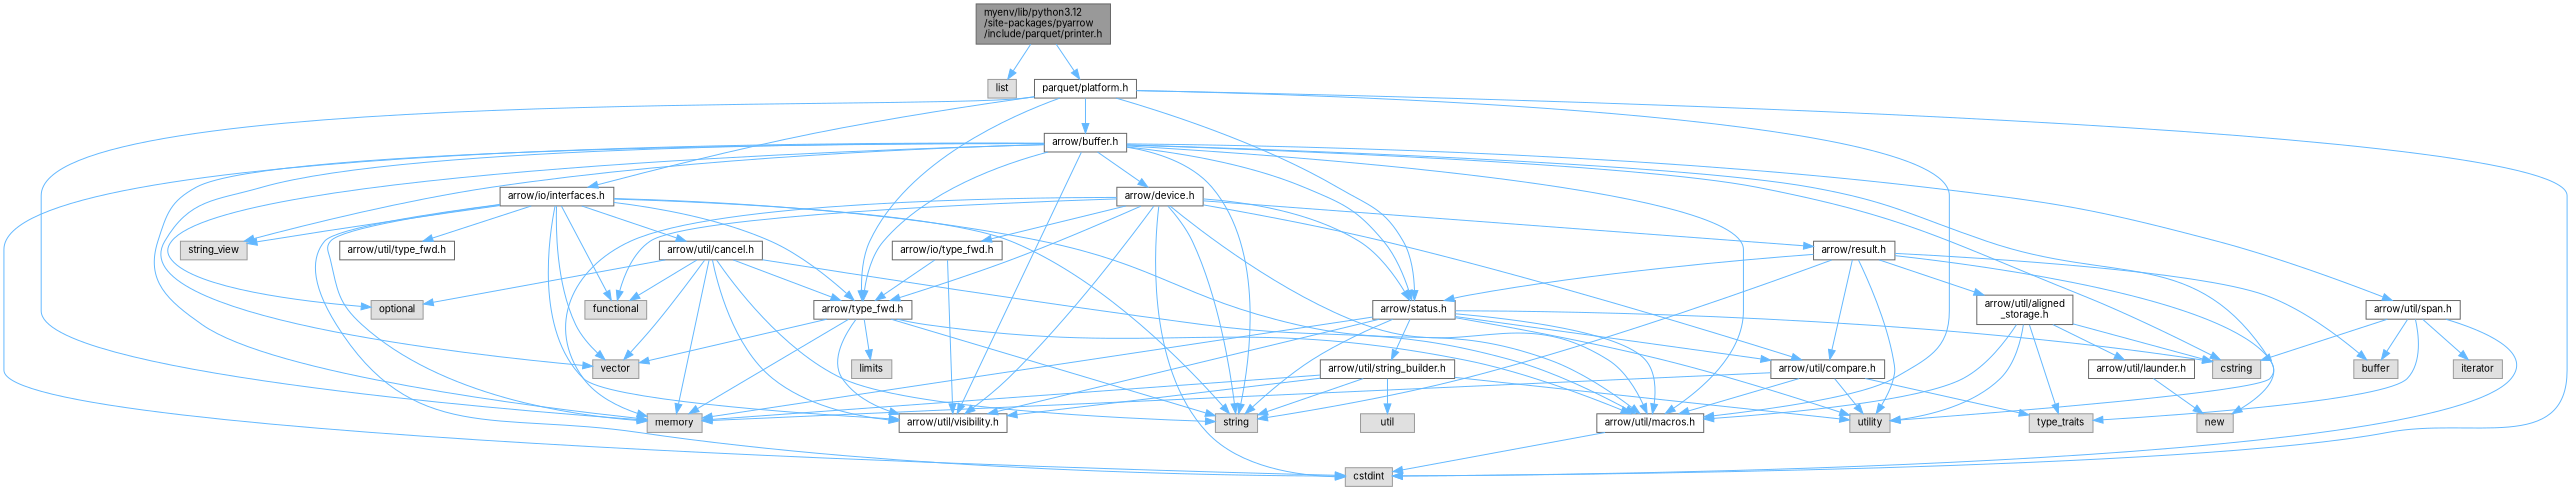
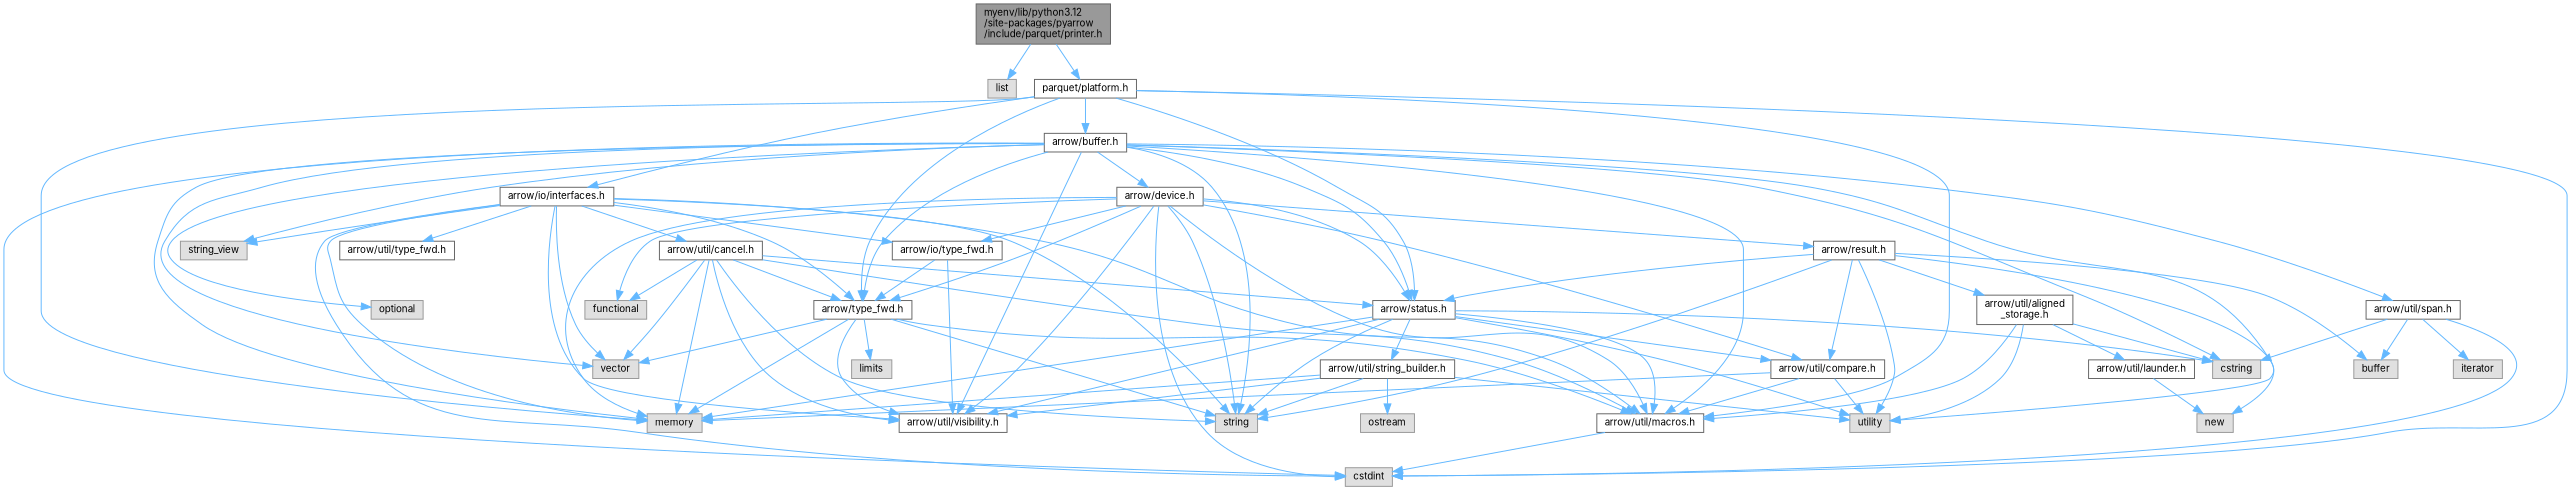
edge "arrow/io/interfaces.h" -> "functional": now "arrow/io/interfaces.h" -> "arrow/io/type_fwd.h"
edge "arrow/util/cancel.h" -> "optional": now "arrow/util/cancel.h" -> "arrow/status.h"
node "util": label "util" -> "ostream"
node "type_traits": removed
